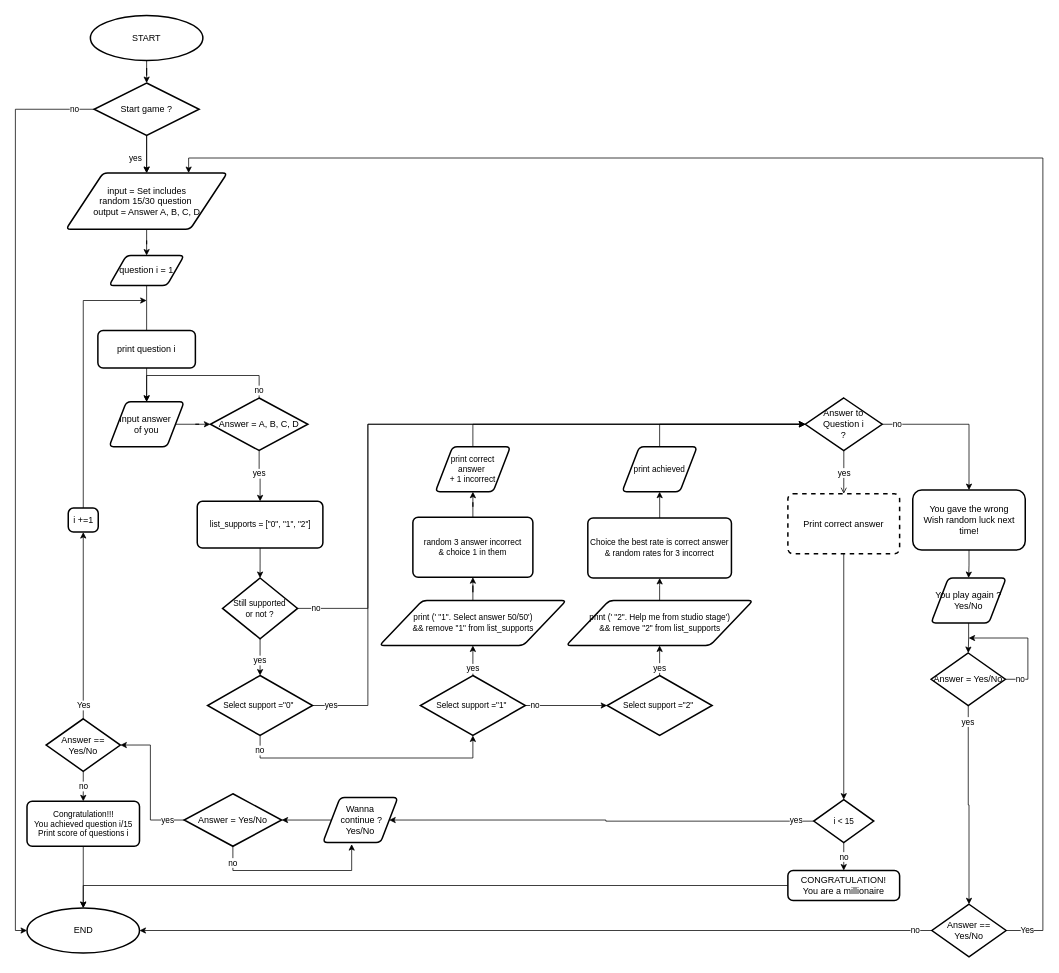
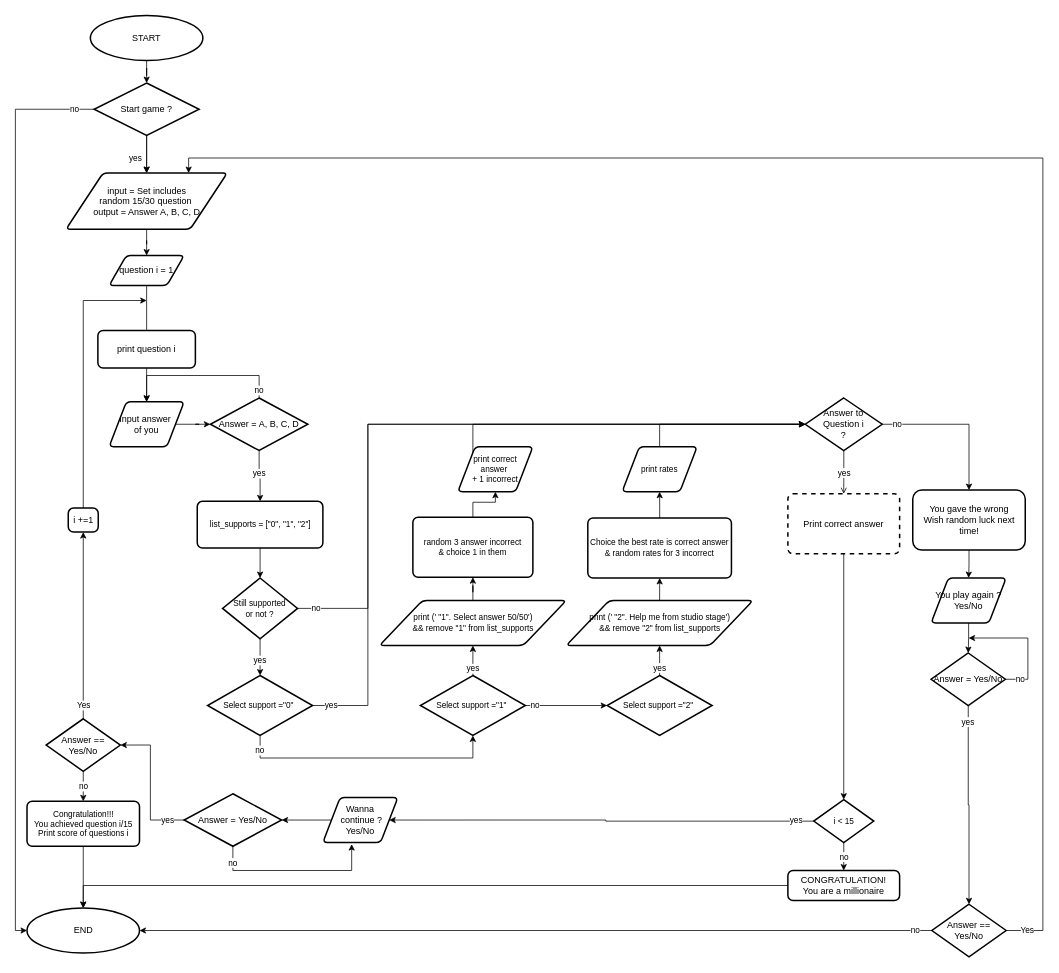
node "print correct answer + 1 incorrect": moved (473, 469) -> (495, 469)
node "print achieved": label "print achieved" -> "print rates"
